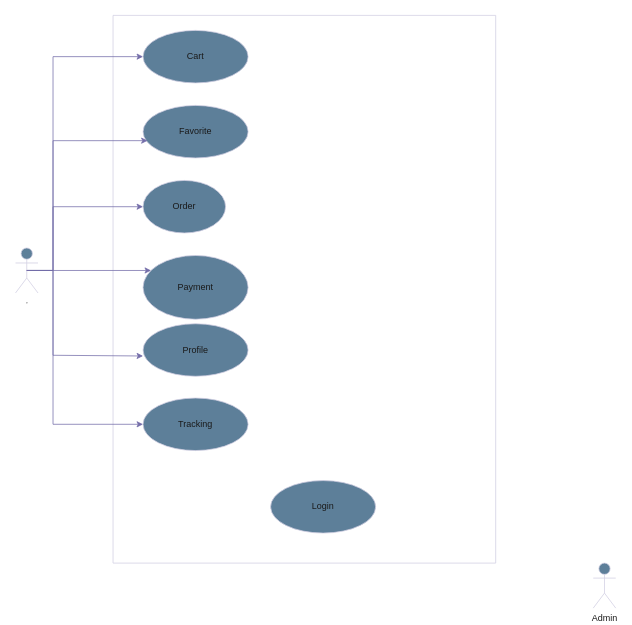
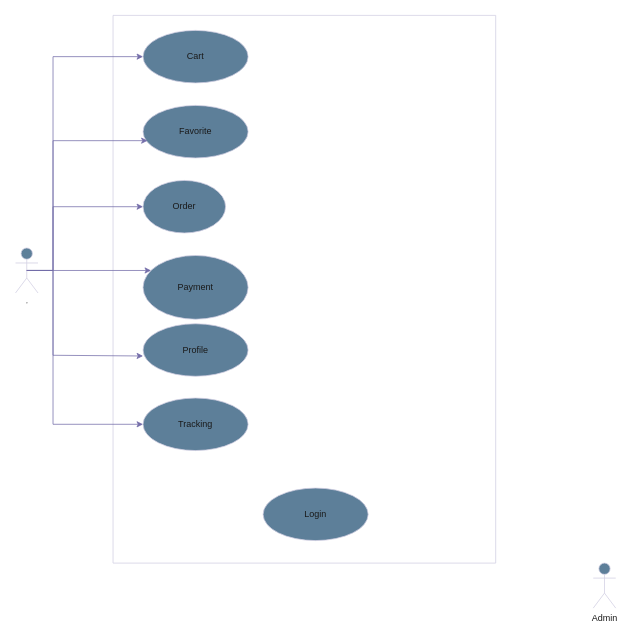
node "Login": moved (323, 507) -> (315, 514)
